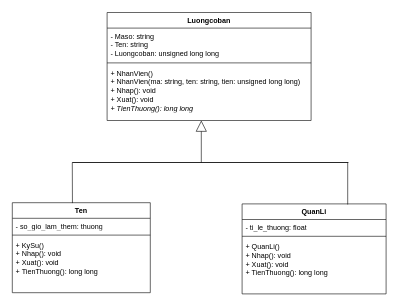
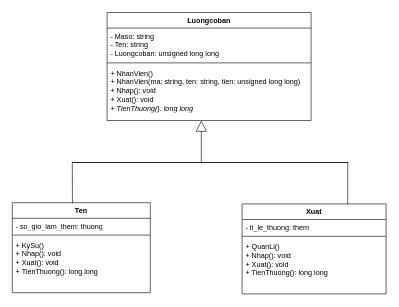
node "QuanLi": label "QuanLi" -> "Xuat"
node "- ti_le_thuong: float": label "- ti_le_thuong: float" -> "- ti_le_thuong: them"
